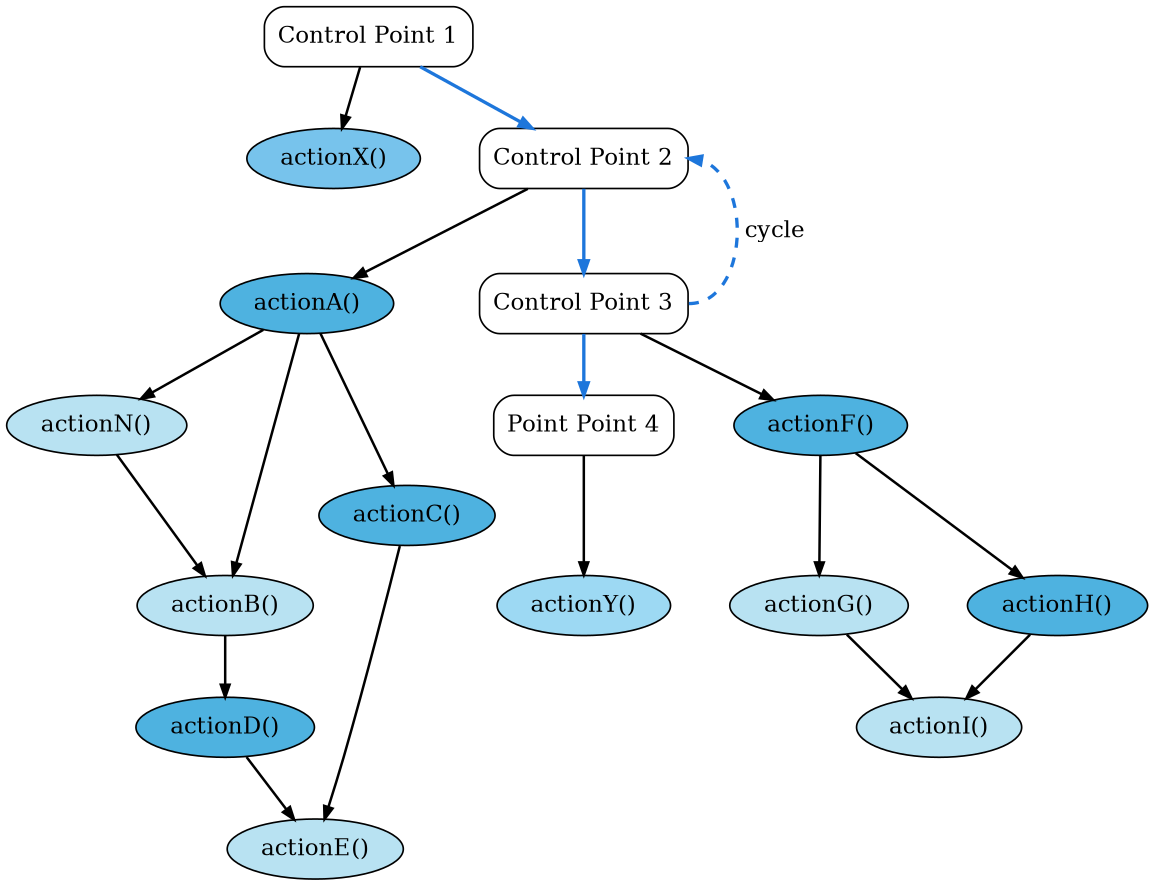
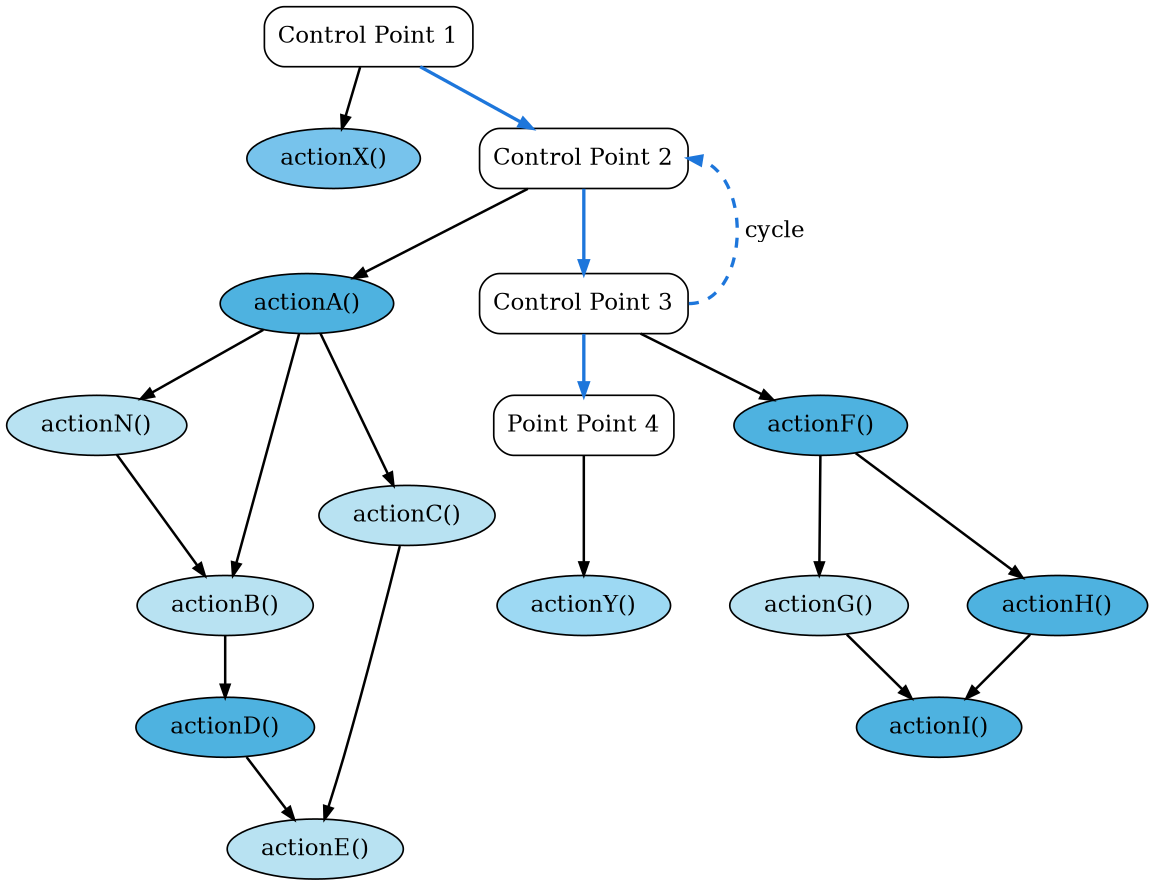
node "actionC()": fillcolor #4eb2e0 -> #b8e2f2
node "actionI()": fillcolor #b8e2f2 -> #4eb2e0
